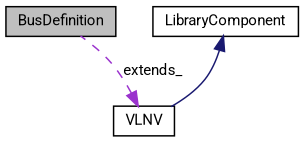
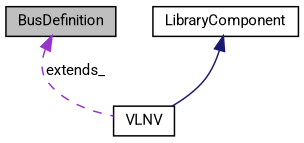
edge "BusDefinition" -> "VLNV": reversed
